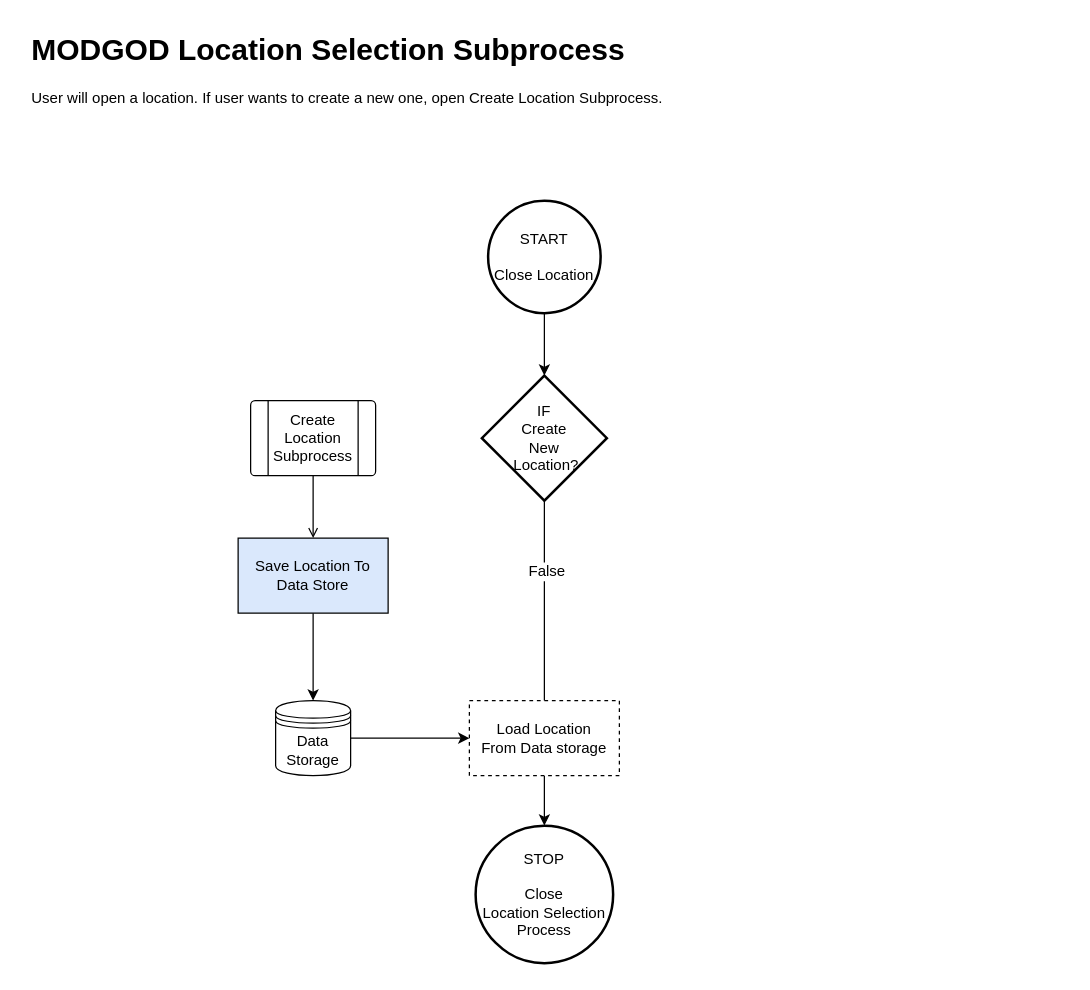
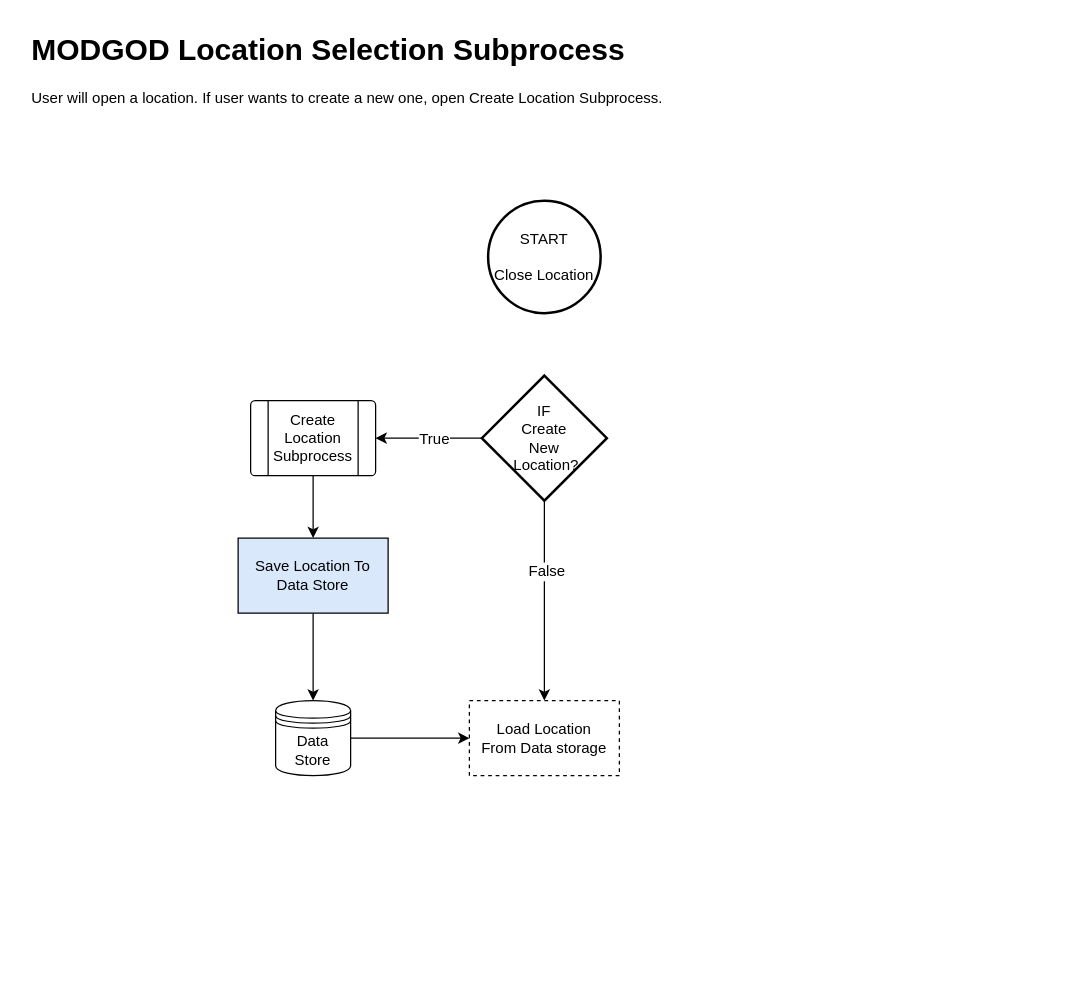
edge "START Close Location" -> "IF Create New Location?": removed
edge "IF Create New Location?" -> "Create Location Subprocess": added, label "True"
edge "Create Location Subprocess" -> "Save Location To Data Store": arrowhead open -> classic
edge "IF Create New Location?" -- "Load Location From Data storage": arrowhead none -> classic
node "Data Storage": label "Data Storage" -> "Data Store"
edge "Load Location From Data storage" -> "STOP Close Location Selection Process": removed
node "STOP Close Location Selection Process": removed
